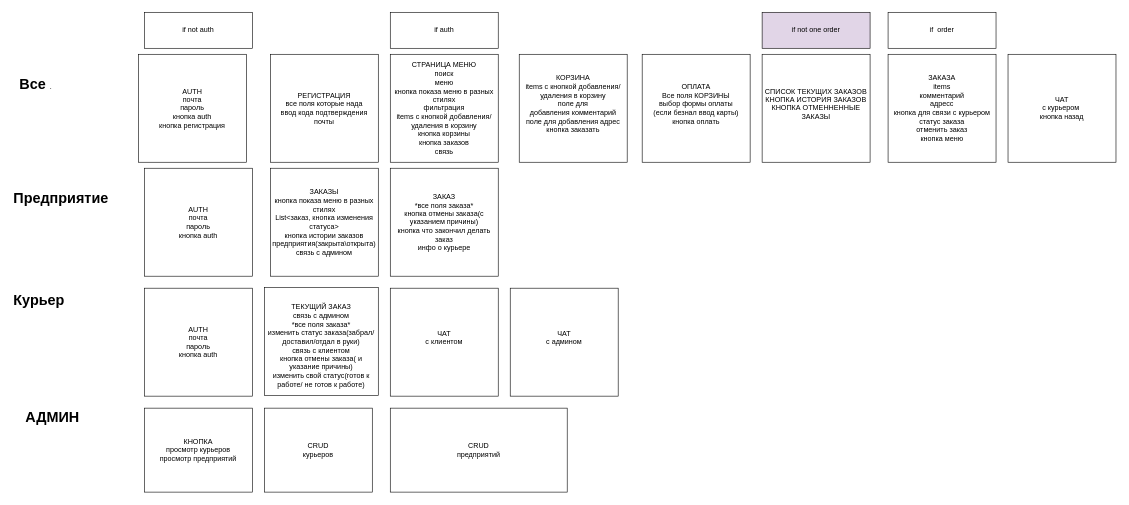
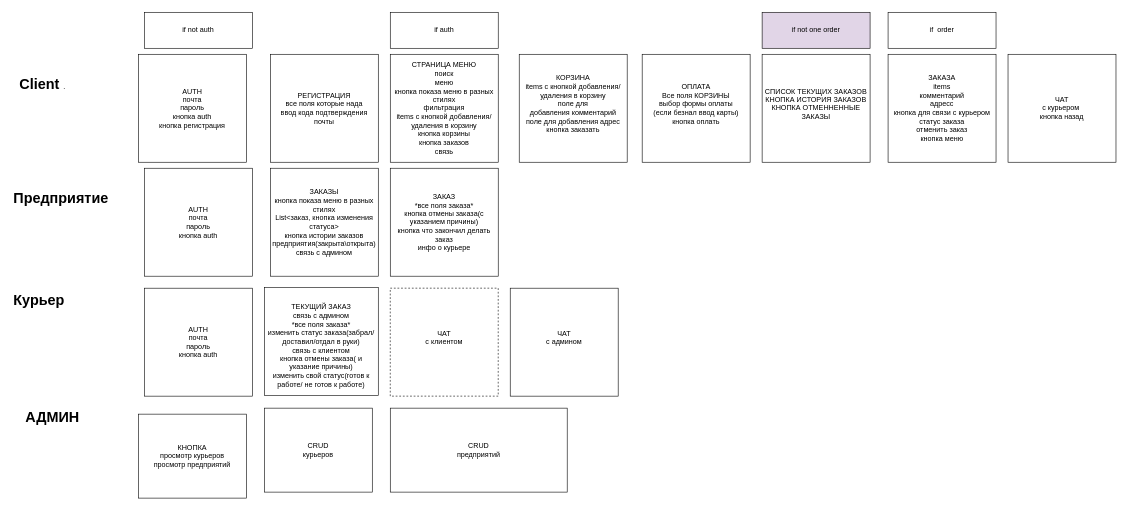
node "Все .": label "Все ." -> "Сlient ."
node "ЧАТ с клиентом": style solid -> dashed
node "КНОПКА просмотр курьеров просмотр предприятий": moved (198, 450) -> (192, 456)
